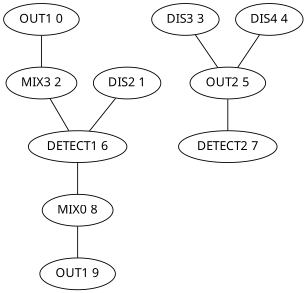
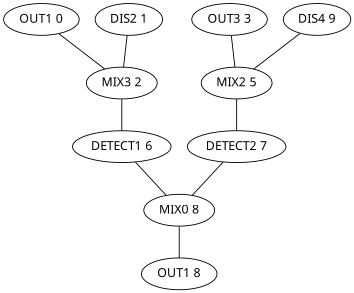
node "DIS3 3": label "DIS3 3" -> "OUT3 3"
node "DIS4 4": label "DIS4 4" -> "DIS4 9"
node "OUT2 5": label "OUT2 5" -> "MIX2 5"
edge "DIS2 1" -- "DETECT1 6": now "DIS2 1" -- "MIX3 2"
edge "DETECT2 7" -- "MIX0 8": added
node "OUT1 9": label "OUT1 9" -> "OUT1 8"
